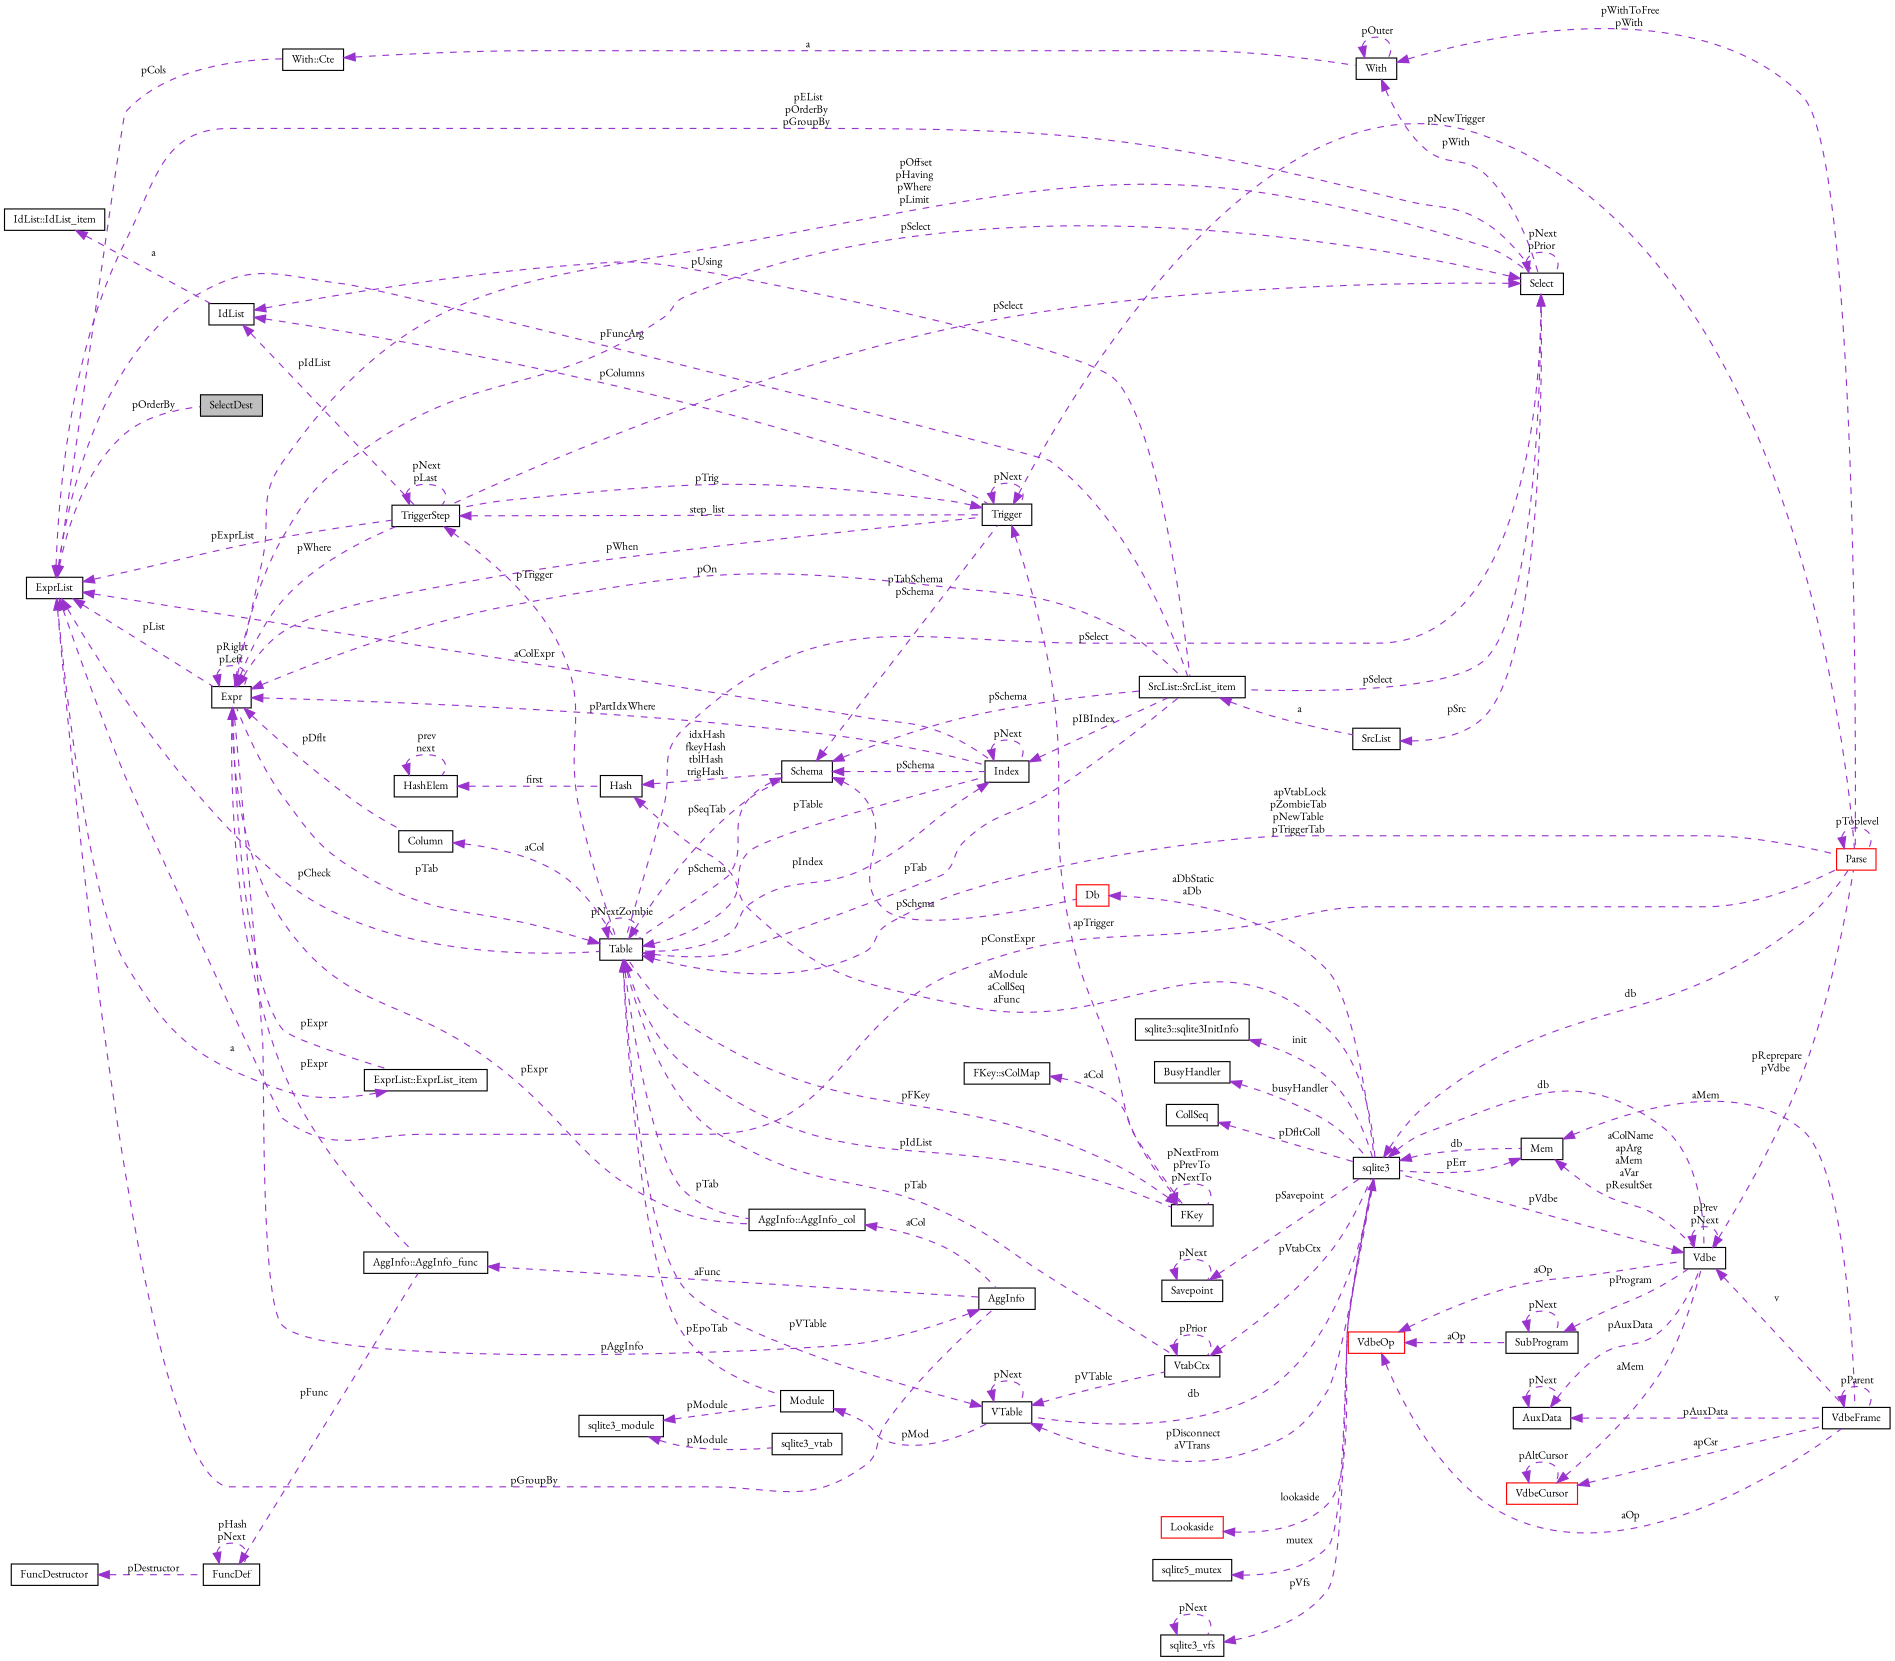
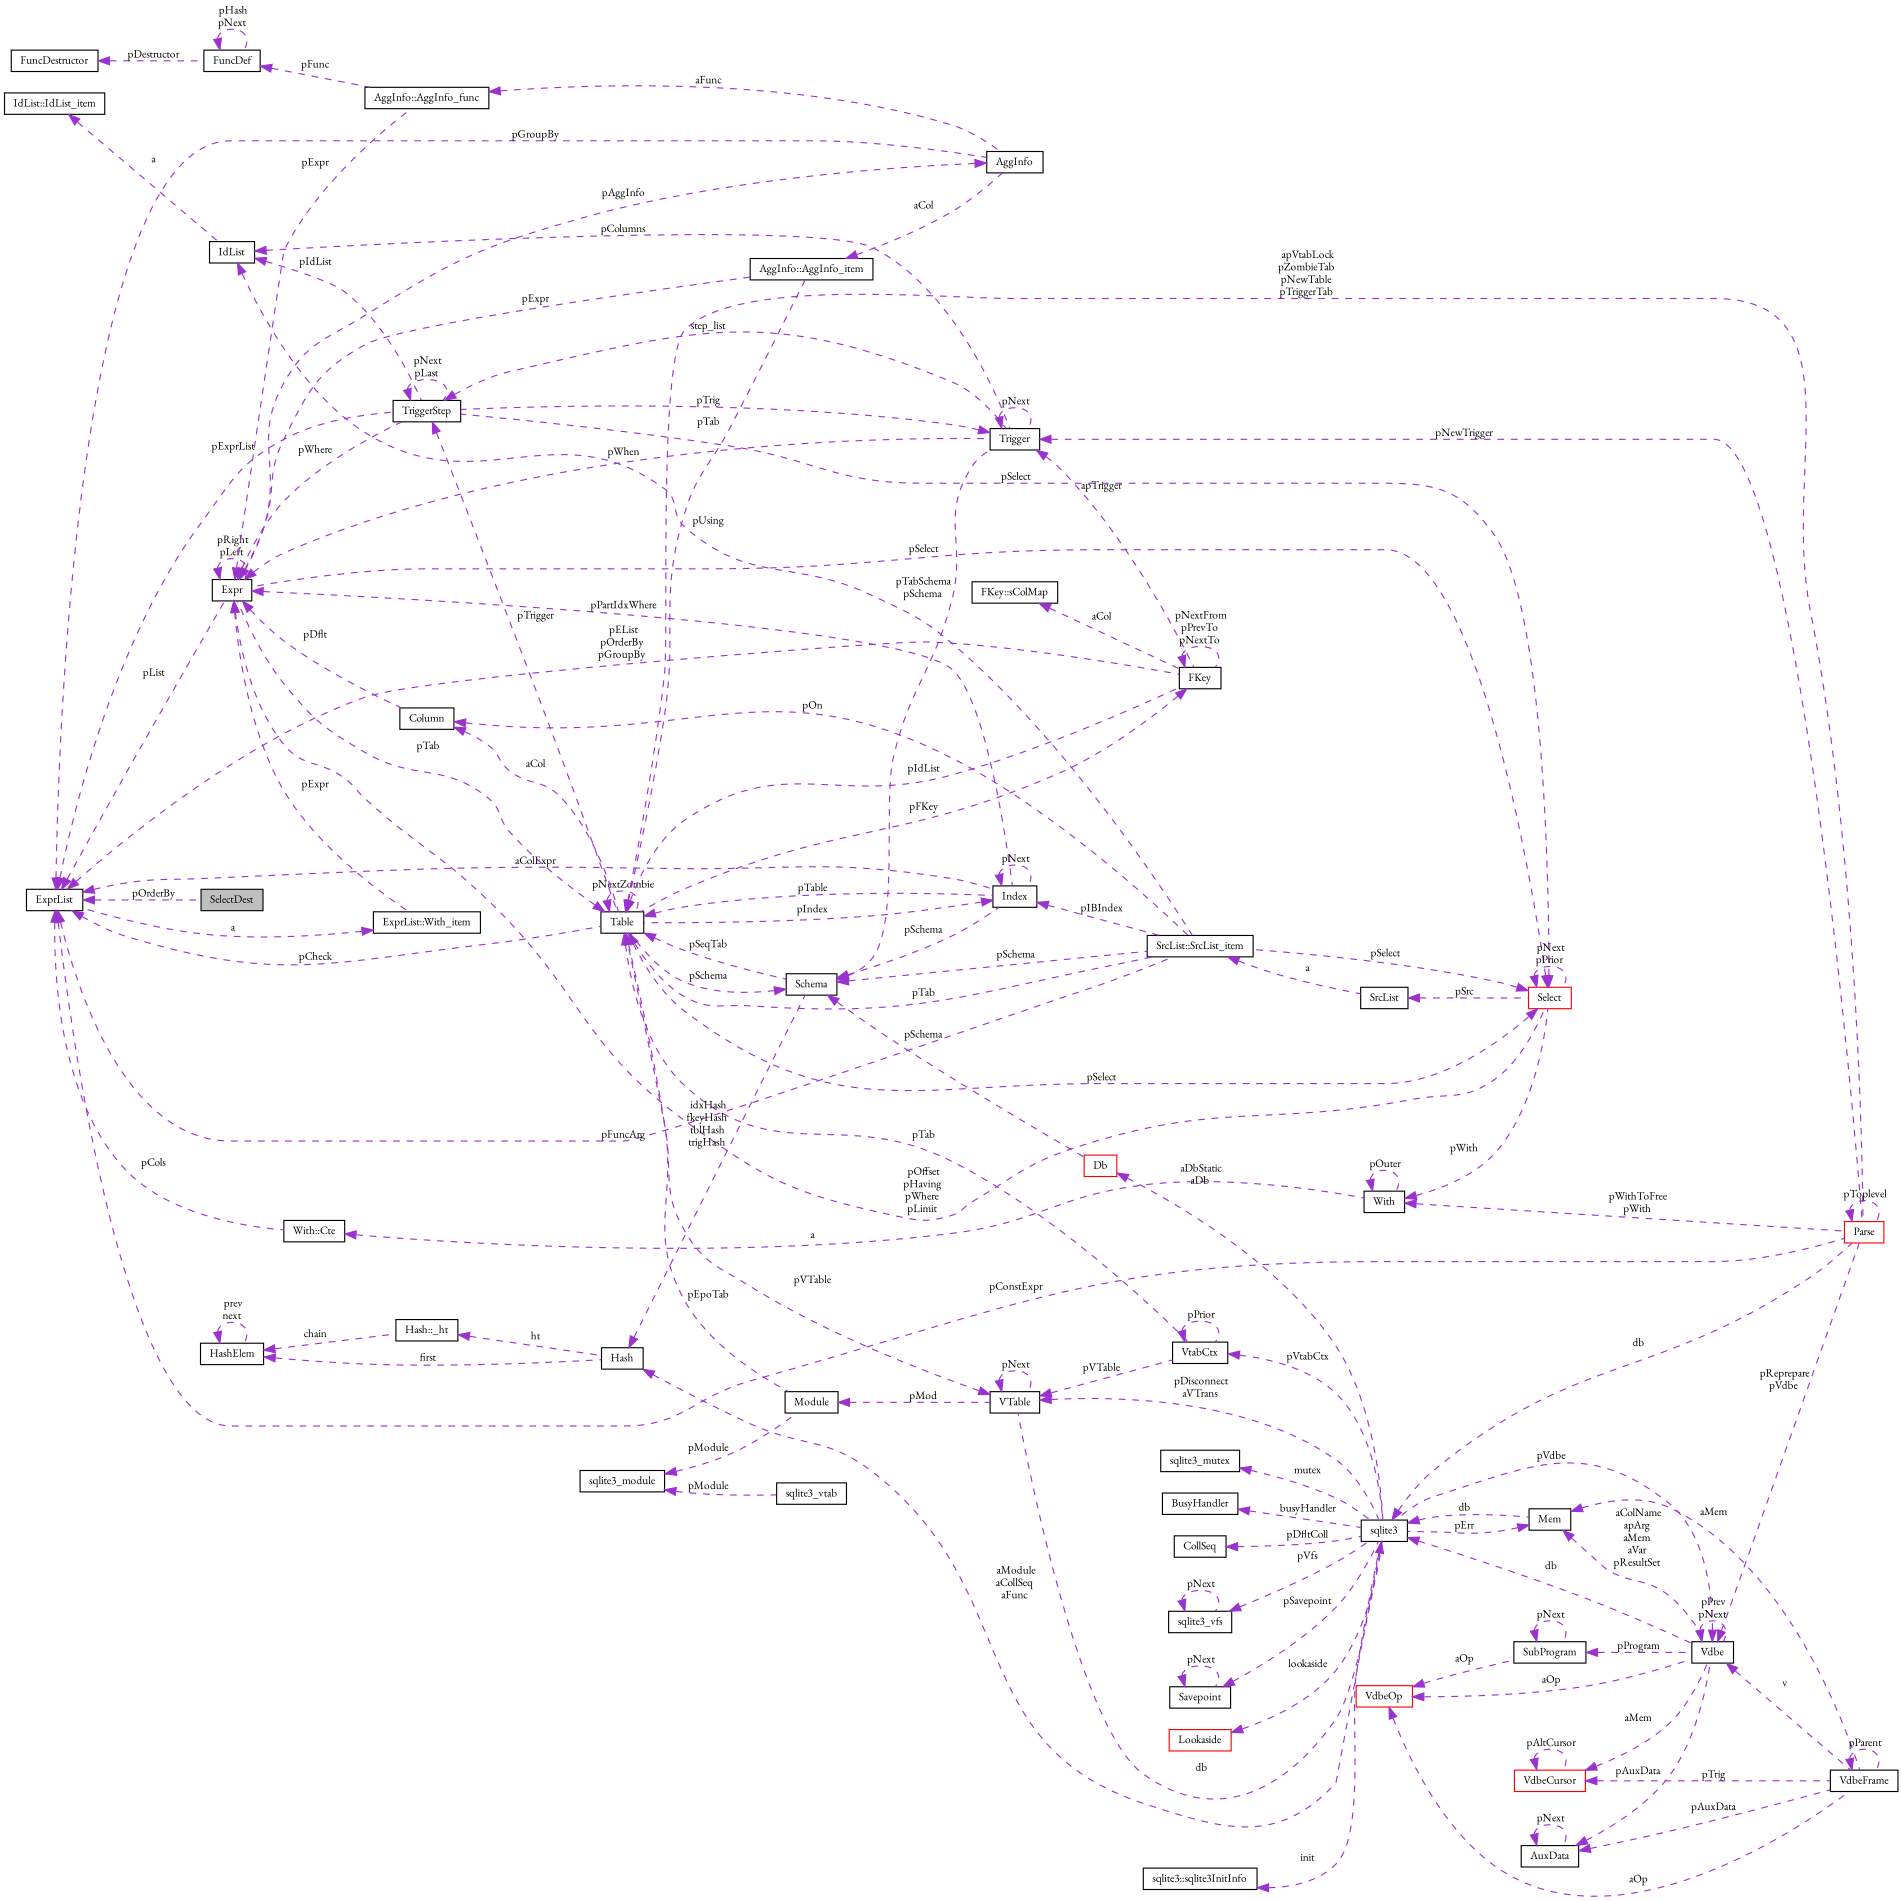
edge "Select" -> "ExprList": now "FKey" -> "ExprList"
node "Select": color black -> red
edge "SrcList::SrcList_item" -> "Expr": now "SrcList::SrcList_item" -> "Column"
node "ExprList::ExprList_item": label "ExprList::ExprList_item" -> "ExprList::With_item"
node "AggInfo::AggInfo_col": label "AggInfo::AggInfo_col" -> "AggInfo::AggInfo_item"
node "Hash::_ht": added
edge "VdbeFrame" -> "VdbeCursor": label " apCsr" -> " pTrig"
node "sqlite5_mutex": label "sqlite5_mutex" -> "sqlite3_mutex"
